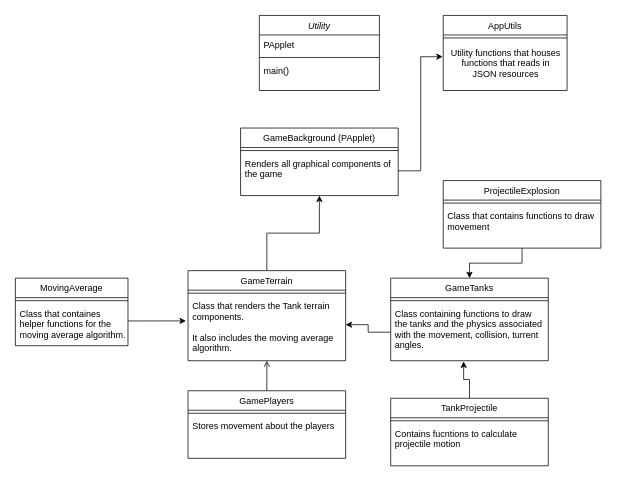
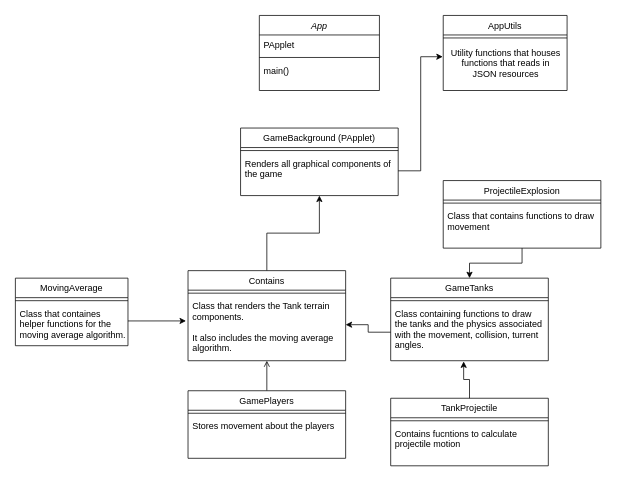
node "Utility": label "Utility" -> "App"
node "GameTerrain": label "GameTerrain" -> "Contains"
